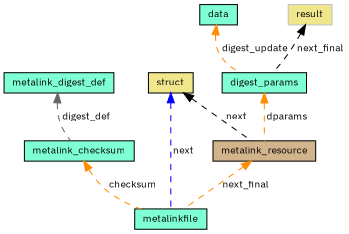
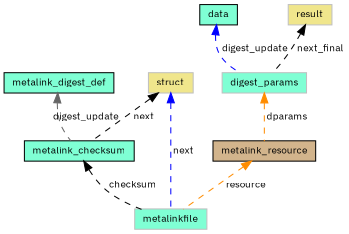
edge "digest_params" -> "data": color darkorange -> blue
node "struct": color black -> grey75
node "digest_params": color black -> grey75
edge "metalink_checksum" -> "metalink_digest_def": label " digest_def" -> " digest_update"
edge "metalink_resource" -> "struct": now "metalink_checksum" -> "struct"
edge "metalinkfile" -> "metalink_resource": label " next_final" -> " resource"
edge "metalinkfile" -> "metalink_checksum": color darkorange -> black
node "metalinkfile": color black -> grey75
